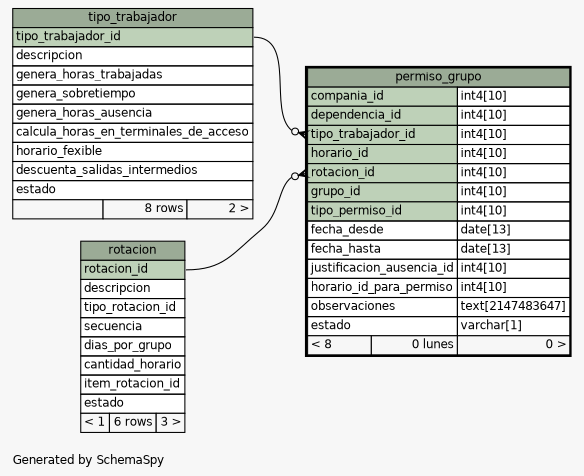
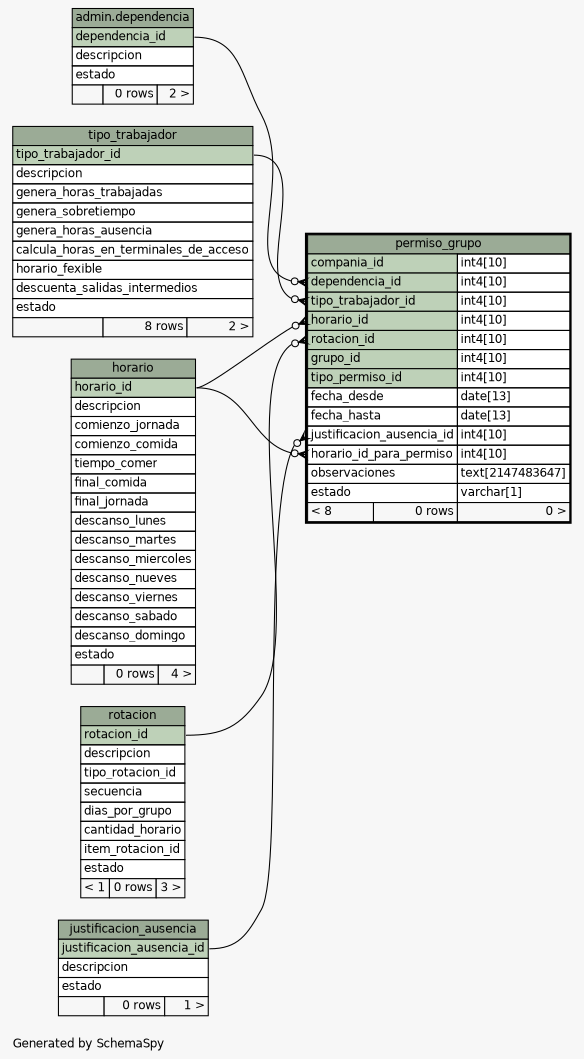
node "admin.dependencia": added
node "permiso_grupo": text "0 lunes" -> "0 rows"
node "rotacion": text "6 rows" -> "0 rows"
node "horario": added
node "justificacion_ausencia": added
